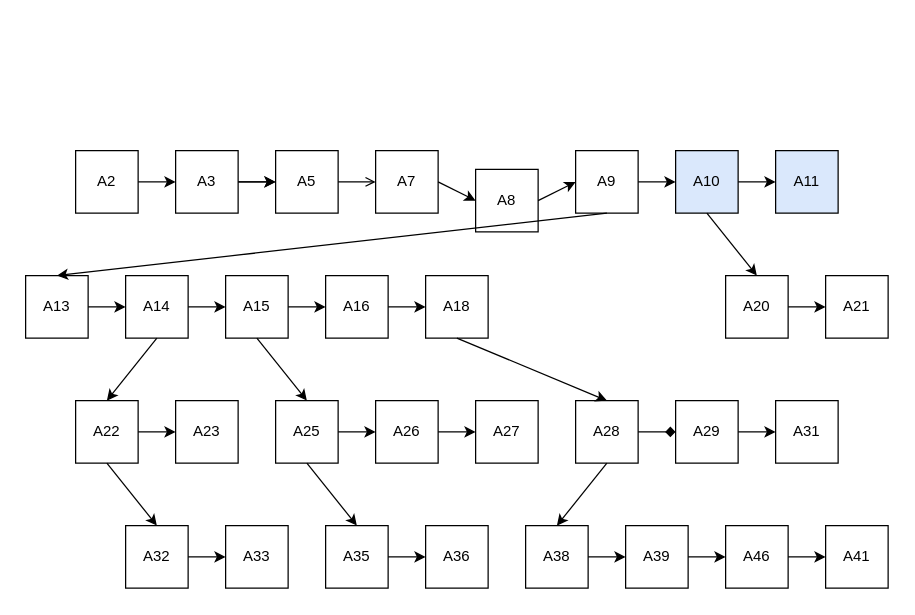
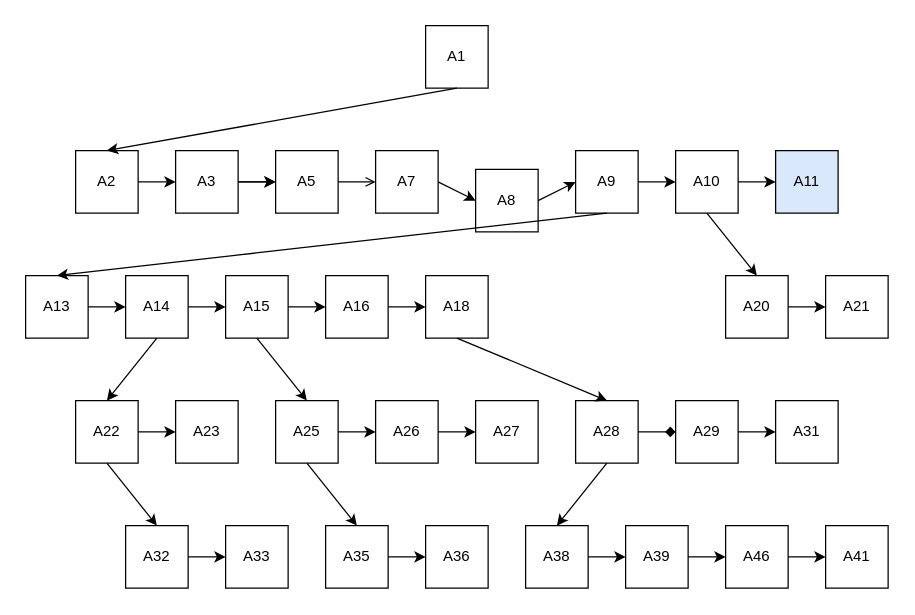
node "A1": added
edge "A1" -> "A2": added
node "A10": fillcolor #dae8fc -> #ffffff
